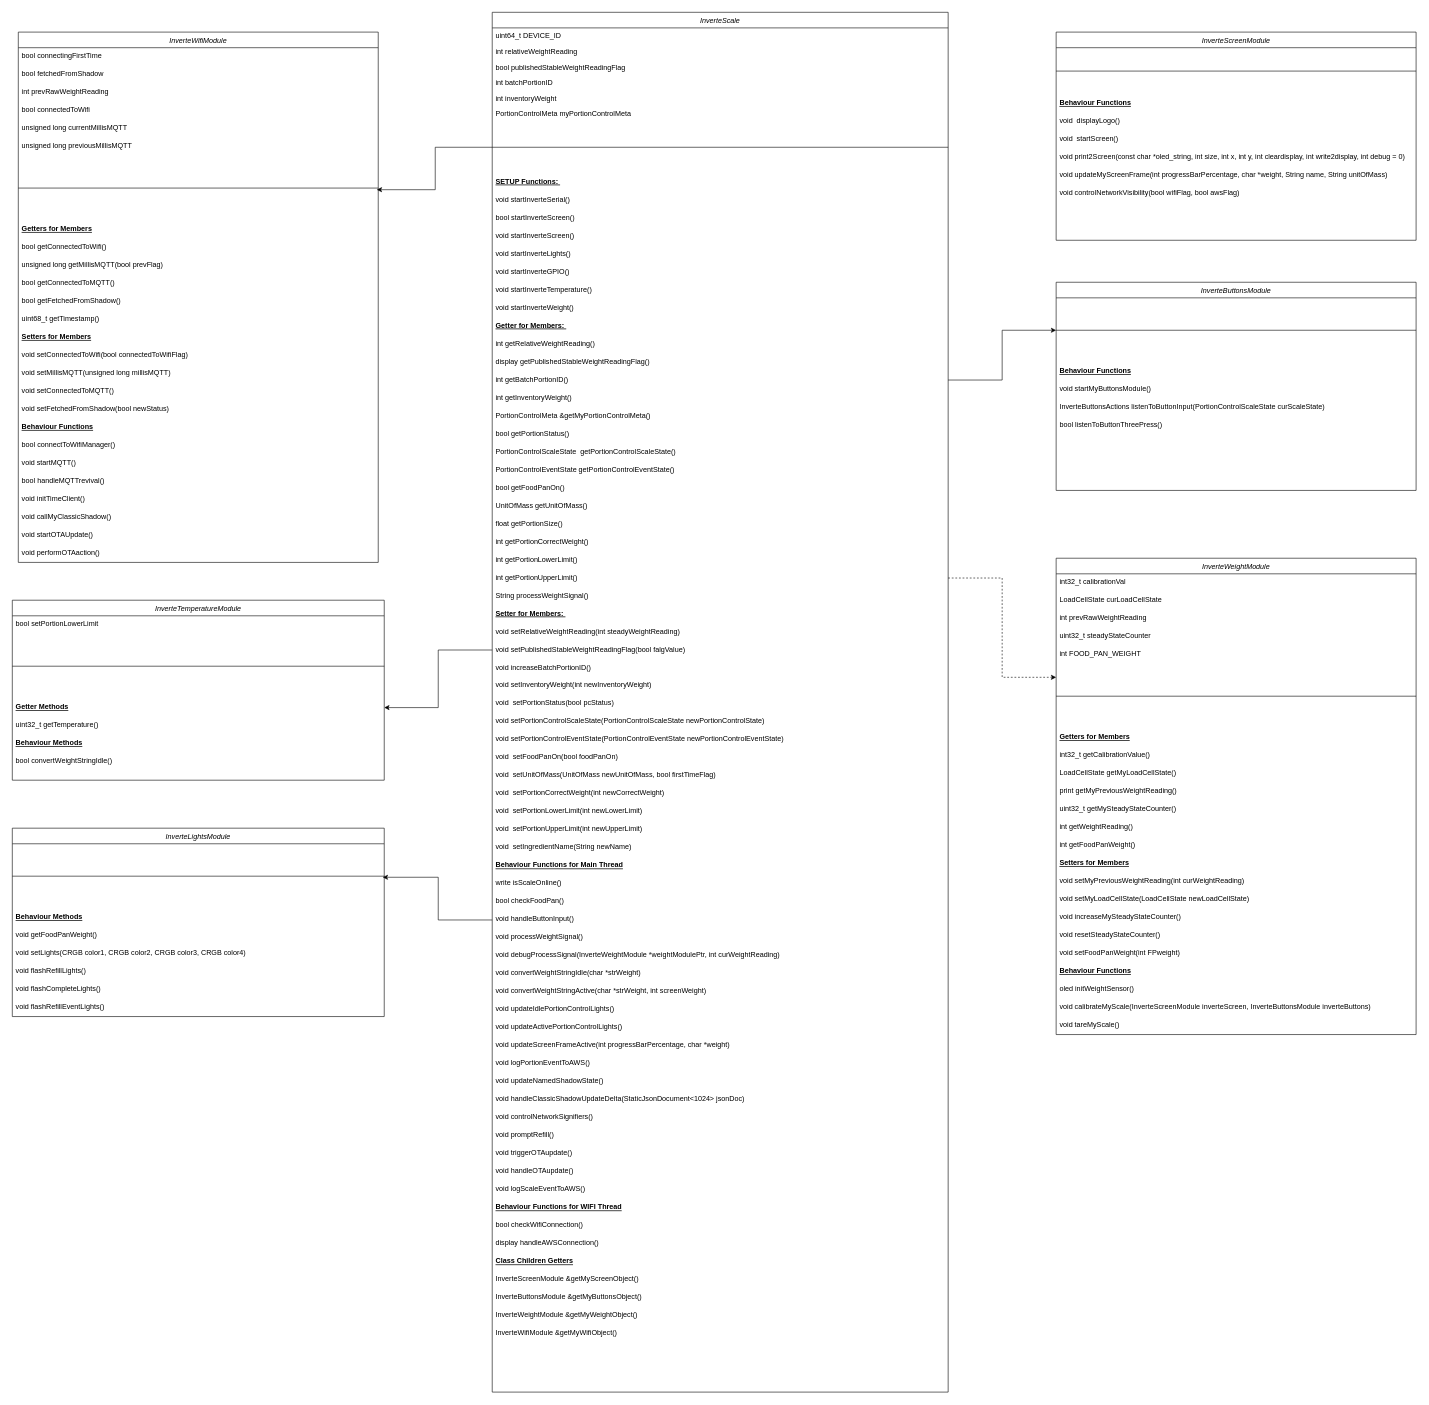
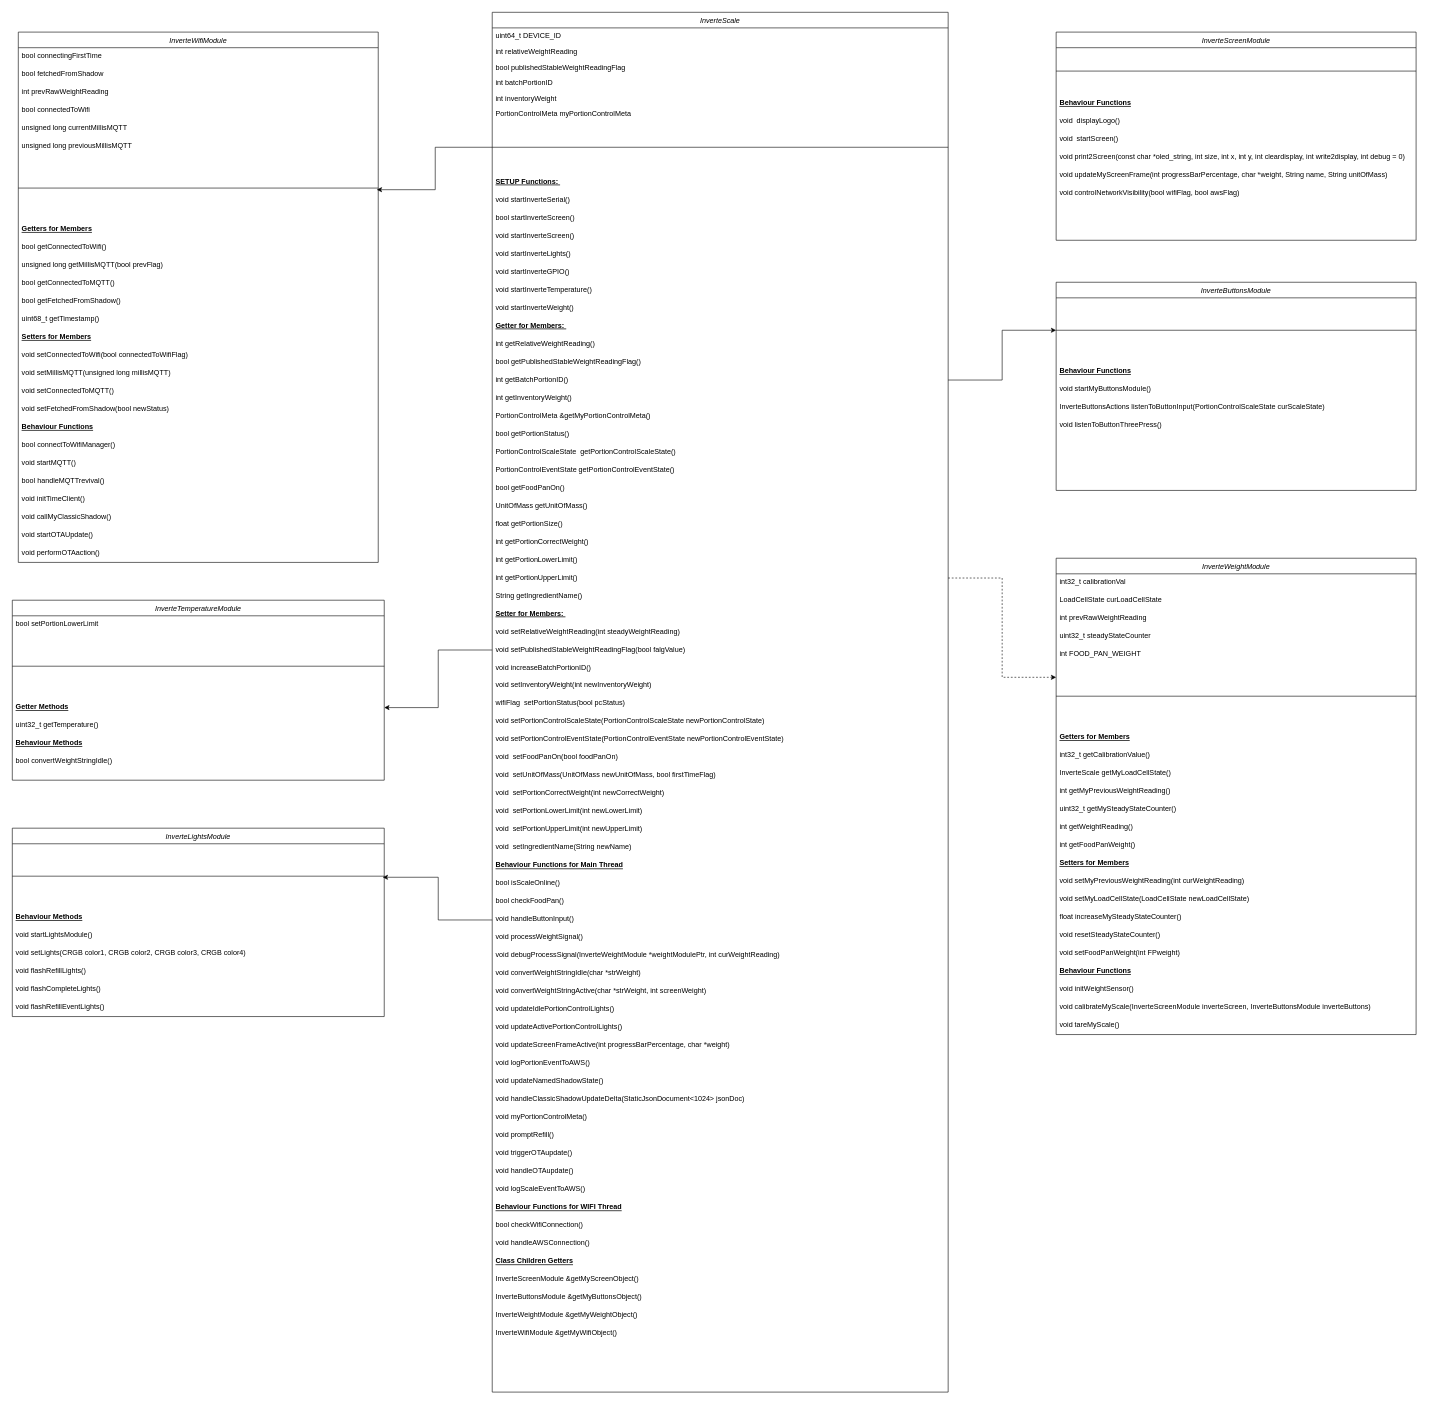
node "display getPublishedStableWeightReadingFlag()": label "display getPublishedStableWeightReadingFlag()" -> "bool getPublishedStableWeightReadingFlag()"
node "bool listenToButtonThreePress()": label "bool listenToButtonThreePress()" -> "void listenToButtonThreePress()"
node "String processWeightSignal()": label "String processWeightSignal()" -> "String getIngredientName()"
node "void setPortionStatus(bool pcStatus)": label "void setPortionStatus(bool pcStatus)" -> "wifiFlag setPortionStatus(bool pcStatus)"
node "LoadCellState getMyLoadCellState()": label "LoadCellState getMyLoadCellState()" -> "InverteScale getMyLoadCellState()"
node "print getMyPreviousWeightReading()": label "print getMyPreviousWeightReading()" -> "int getMyPreviousWeightReading()"
node "write isScaleOnline()": label "write isScaleOnline()" -> "bool isScaleOnline()"
node "void increaseMySteadyStateCounter()": label "void increaseMySteadyStateCounter()" -> "float increaseMySteadyStateCounter()"
node "void getFoodPanWeight()": label "void getFoodPanWeight()" -> "void startLightsModule()"
node "oled initWeightSensor()": label "oled initWeightSensor()" -> "void initWeightSensor()"
node "void controlNetworkSignifiers()": label "void controlNetworkSignifiers()" -> "void myPortionControlMeta()"
node "display handleAWSConnection()": label "display handleAWSConnection()" -> "void handleAWSConnection()"
